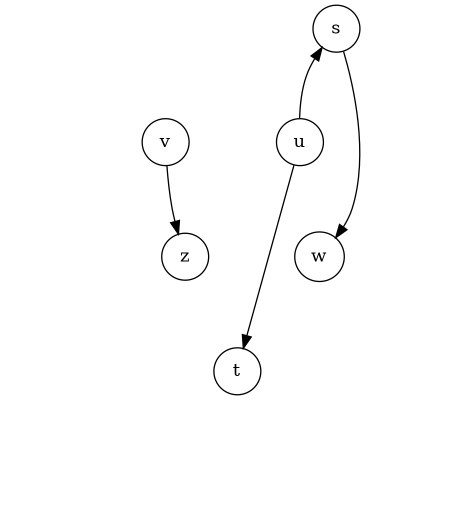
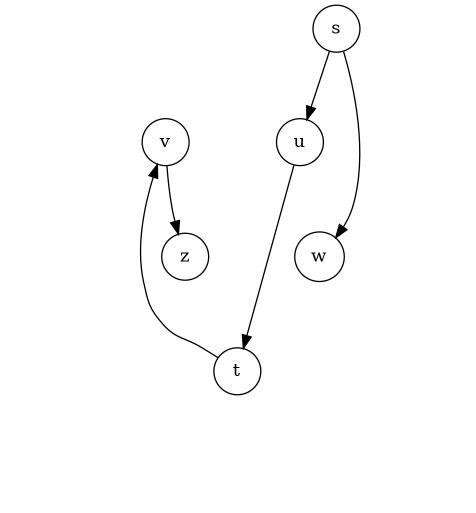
edge "u" -> "s": reversed
edge "t" -> "v": added
